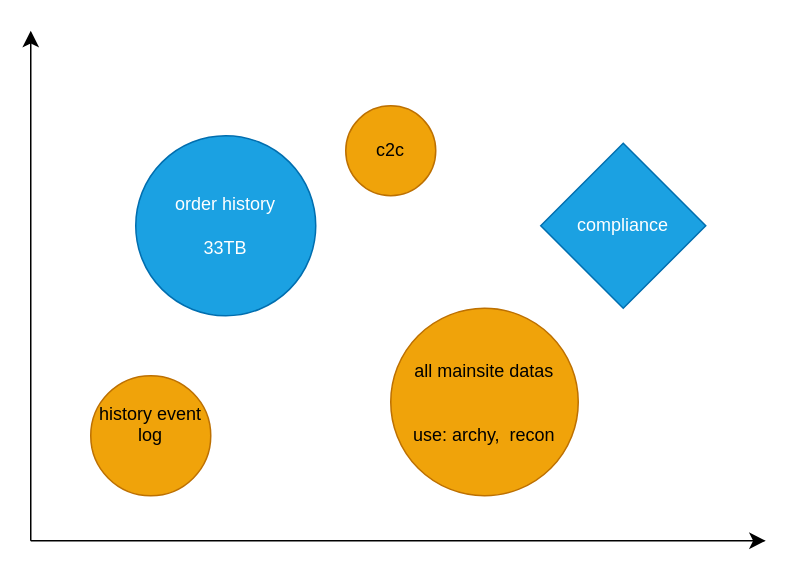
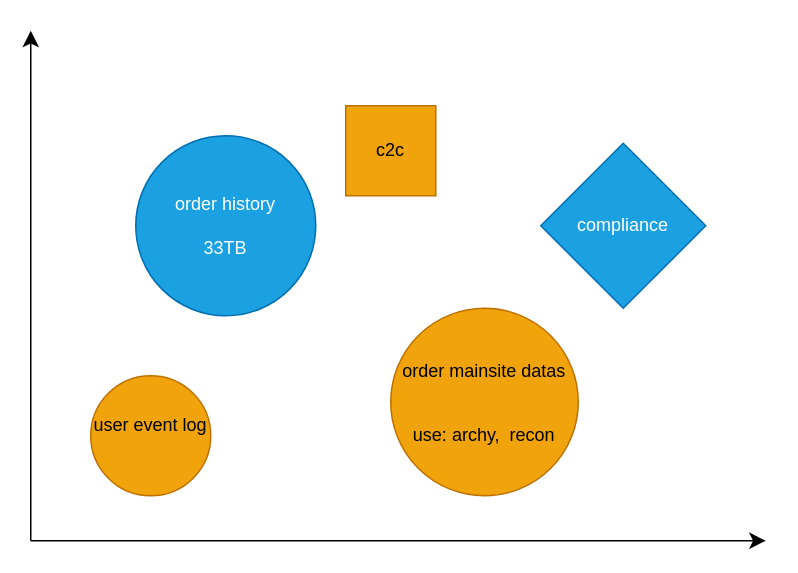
node "c2c": shape ellipse -> rectangle
node "all mainsite datas use: archy, recon": label "all mainsite datas use: archy, recon" -> "order mainsite datas use: archy, recon"
node "history event log": label "history event log" -> "user event log"
